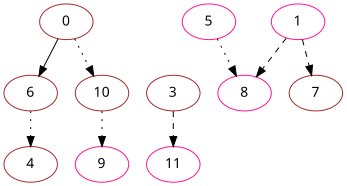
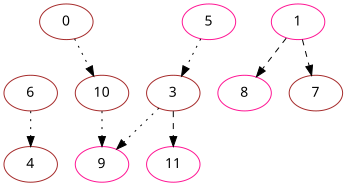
edge "0" -> "6": removed
edge "5" -> "8": now "5" -> "3"
edge "3" -> "9": added
